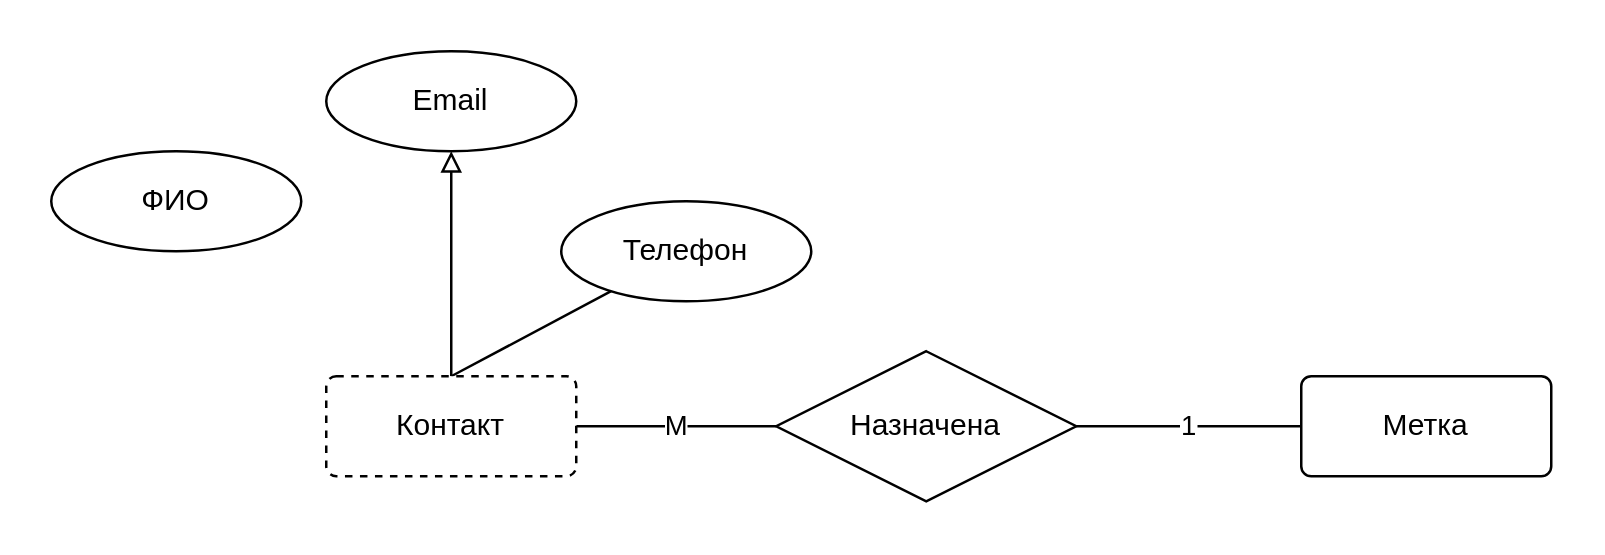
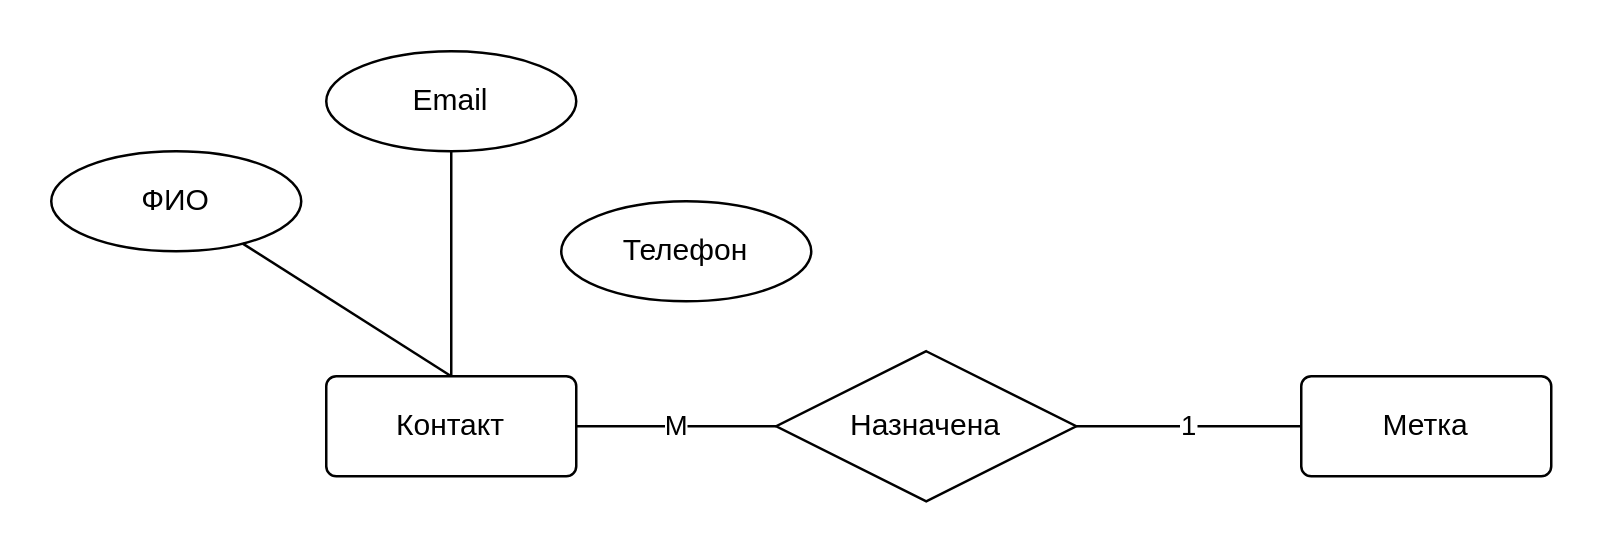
edge "Контакт" -> "Email": arrowhead block -> none
edge "Телефон" -- "Контакт": now "ФИО" -- "Контакт"
node "Контакт": style dashed -> solid
